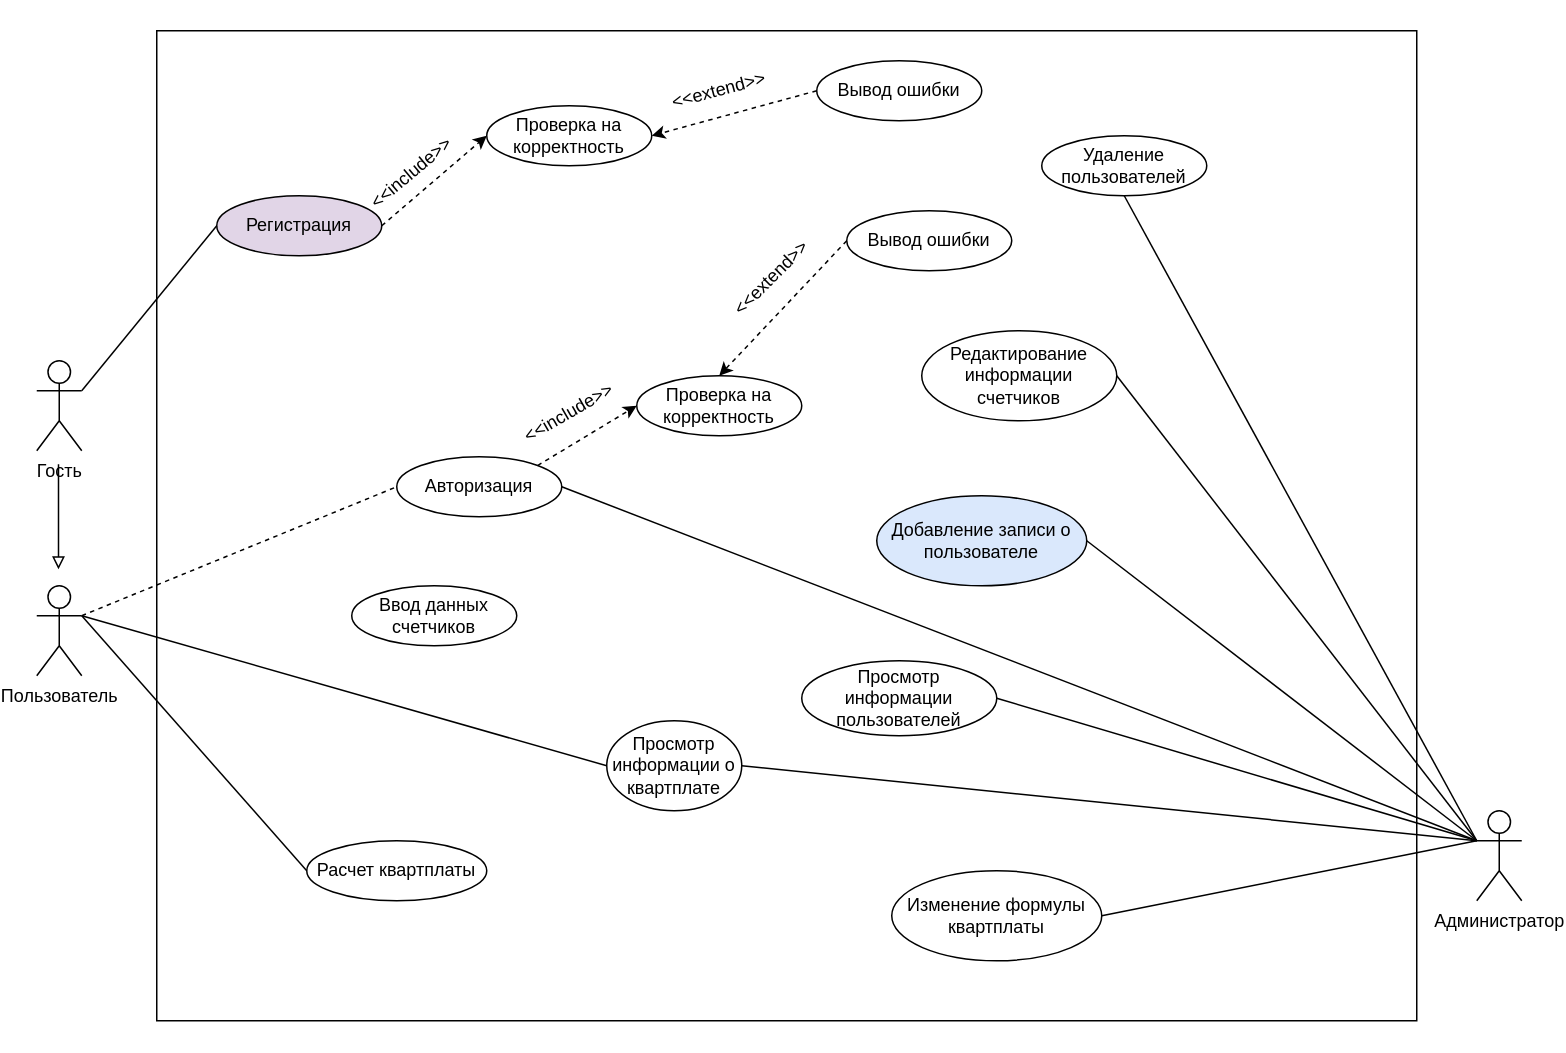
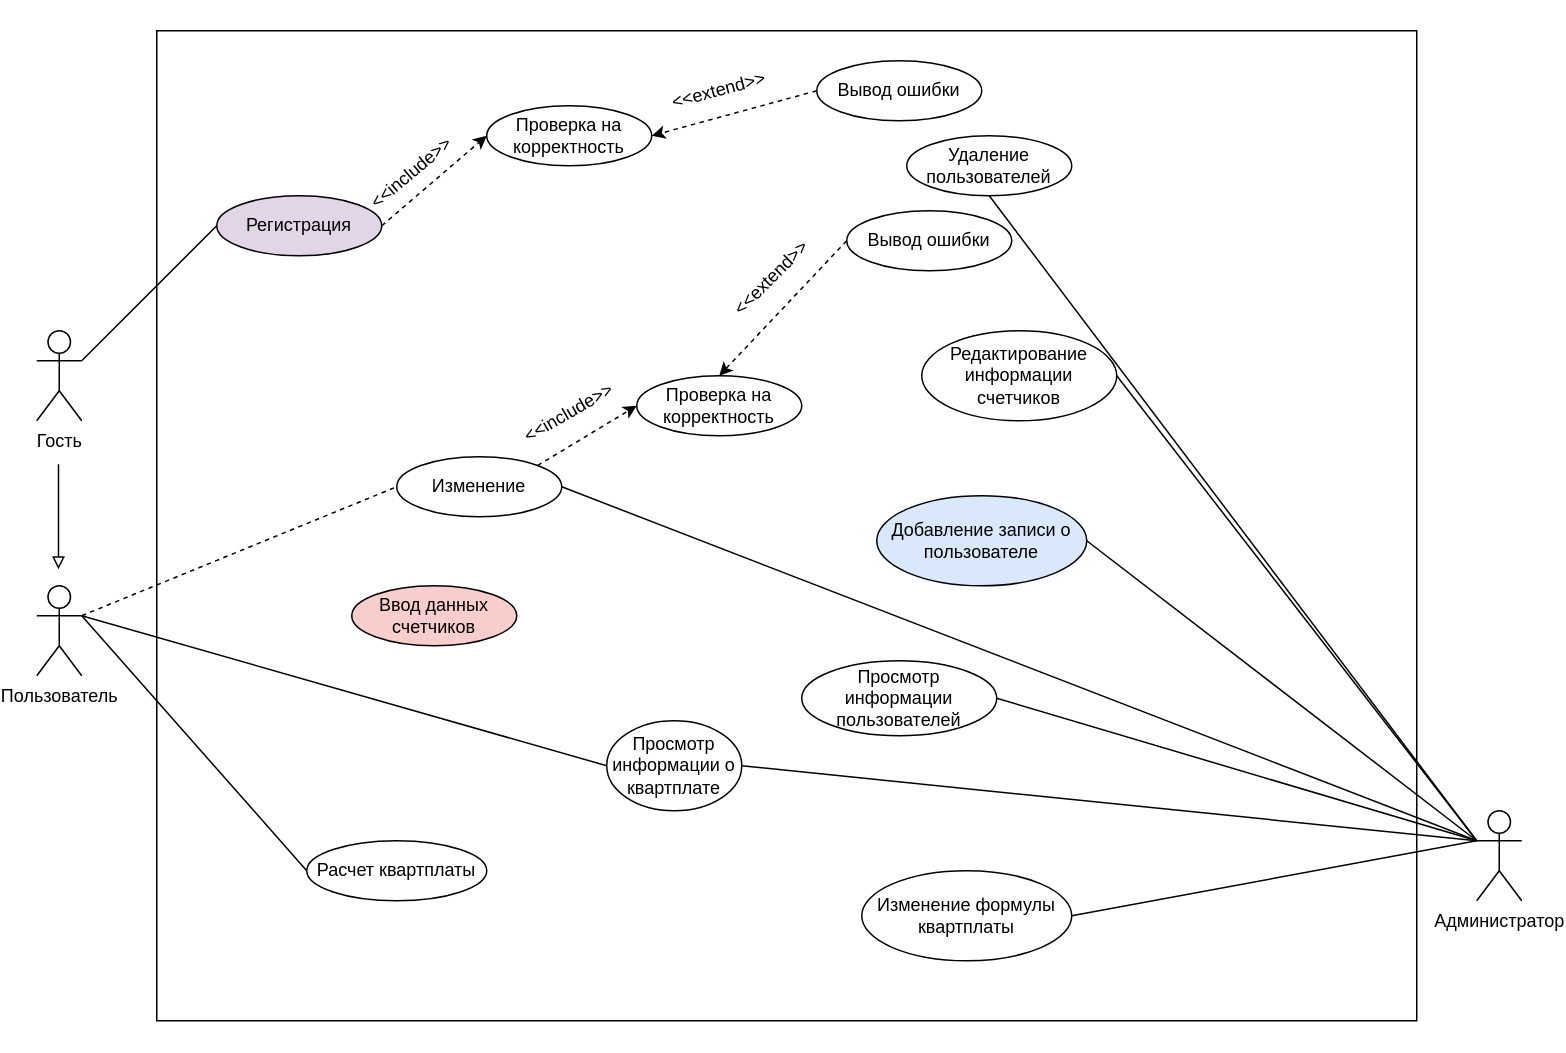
node "Удаление пользователей": moved (1124, 166) -> (989, 166)
node "Гость": moved (59, 406) -> (59, 376)
node "Авторизация": label "Авторизация" -> "Изменение"
node "Ввод данных счетчиков": fillcolor #ffffff -> #f8cecc
node "Изменение формулы квартплаты": moved (997, 916) -> (967, 916)
